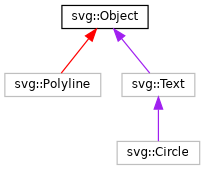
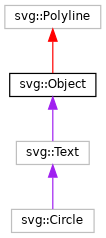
edge "svg::Polyline" -> "svg::Object": reversed
